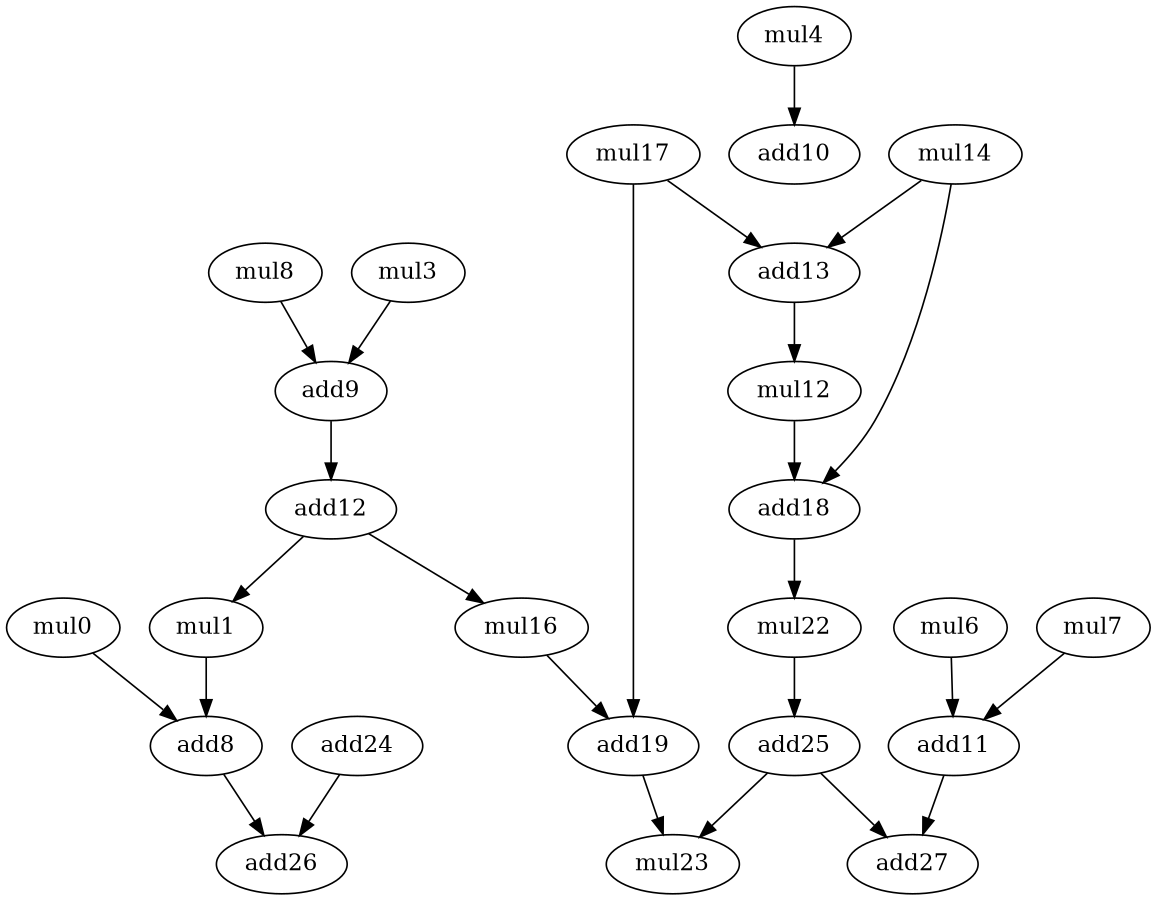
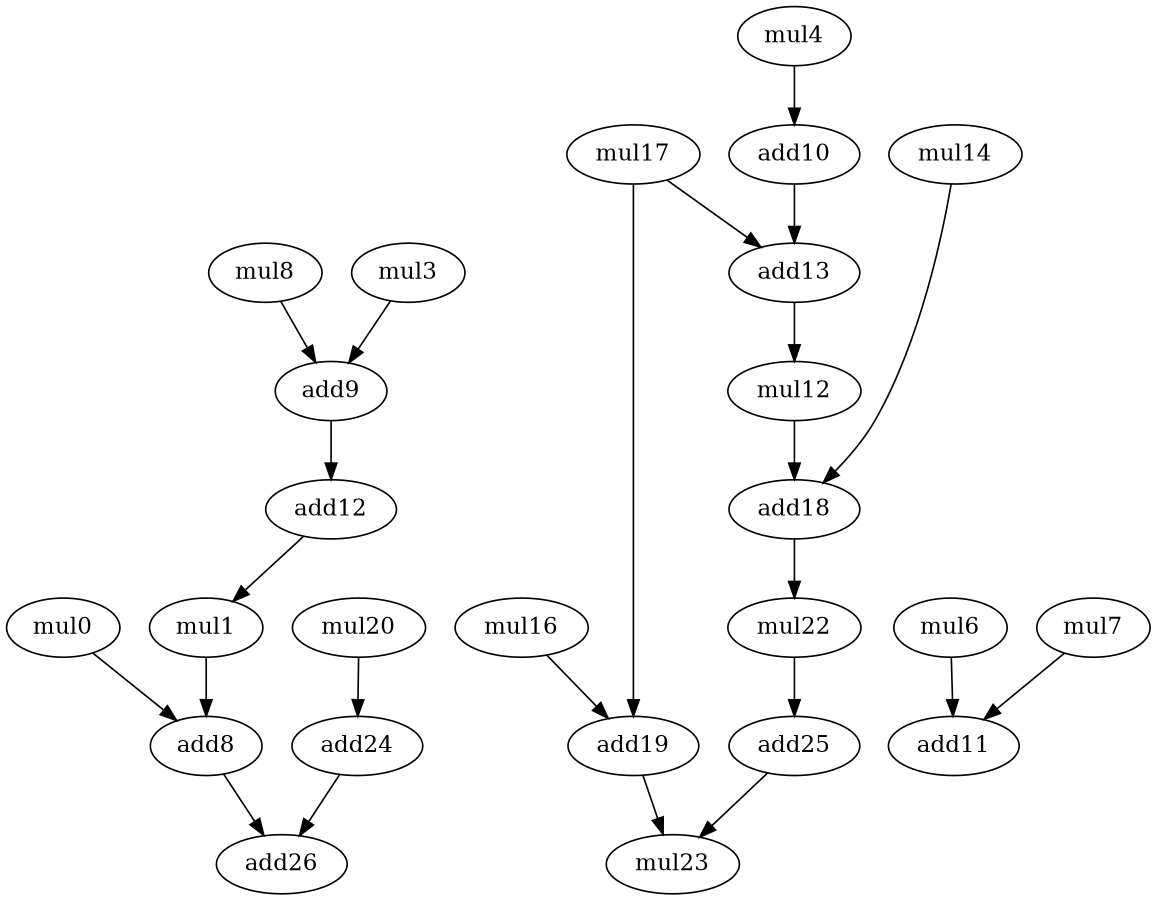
edge "mul14" -> "add13": now "add10" -> "add13"
edge "add12" -> "mul16": removed
node "mul20": added
node "add27": removed
